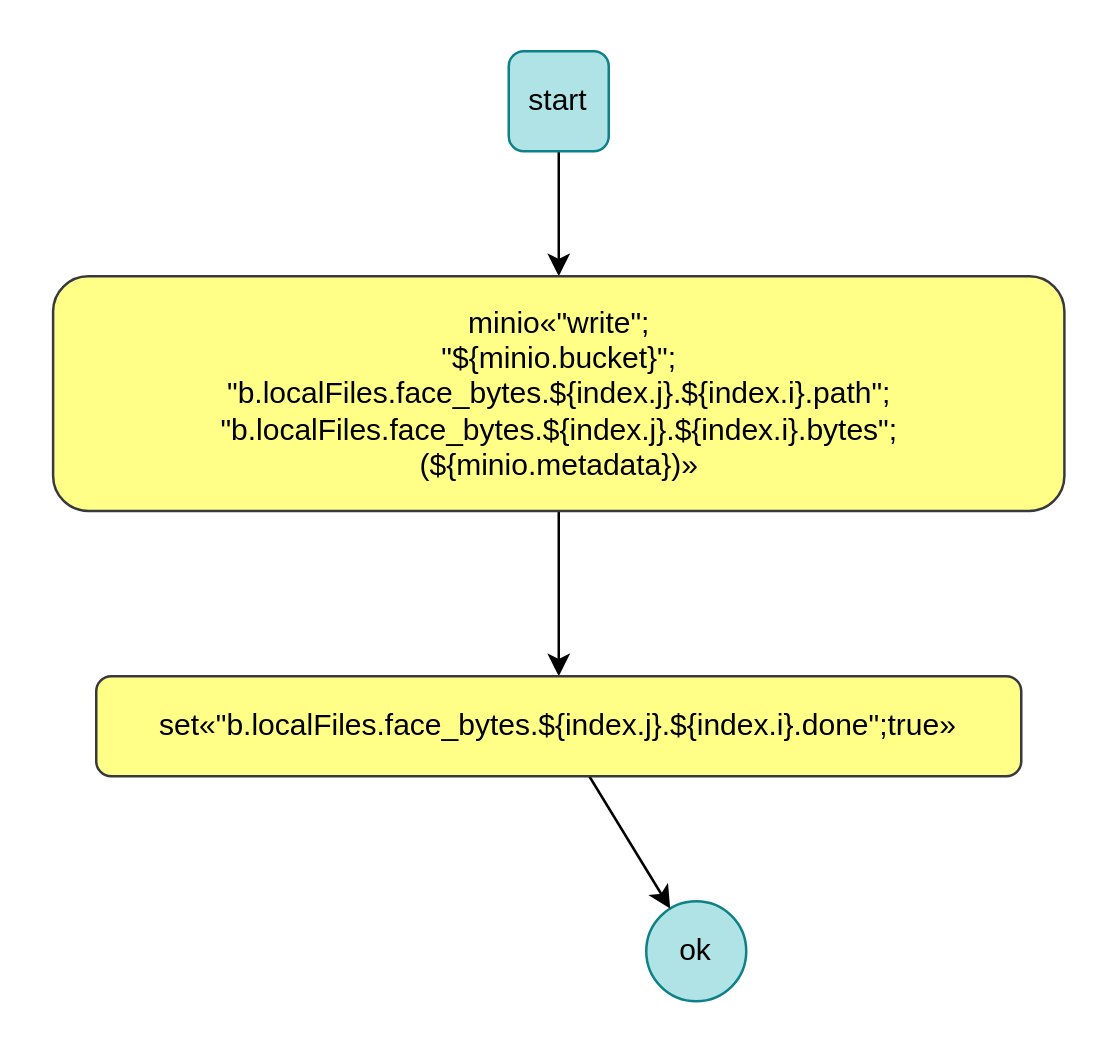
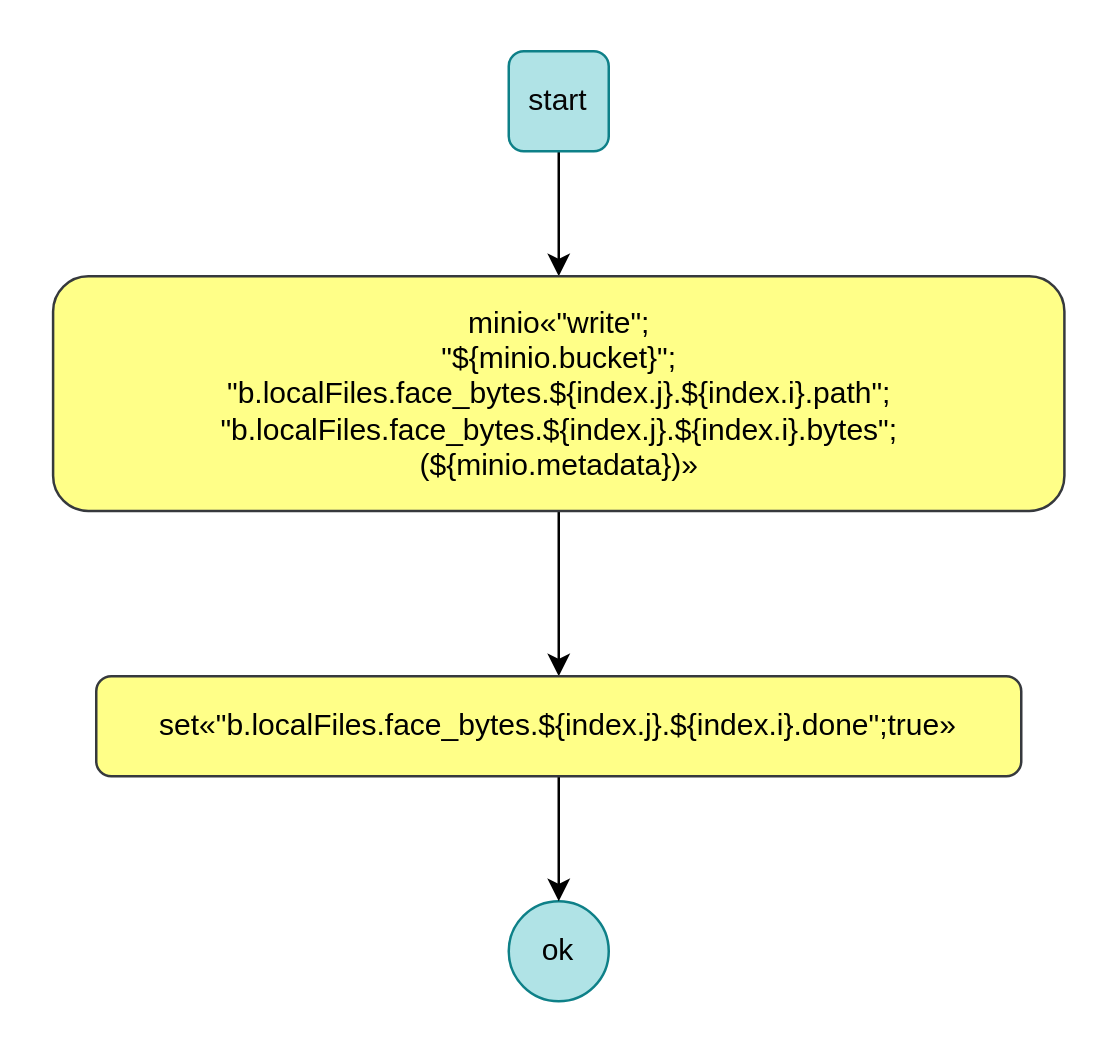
node "ok": moved (696, 951) -> (559, 951)
